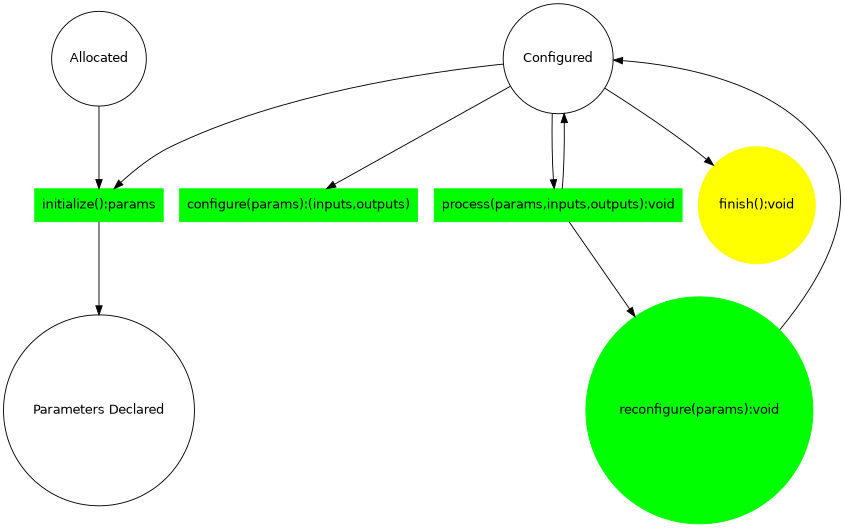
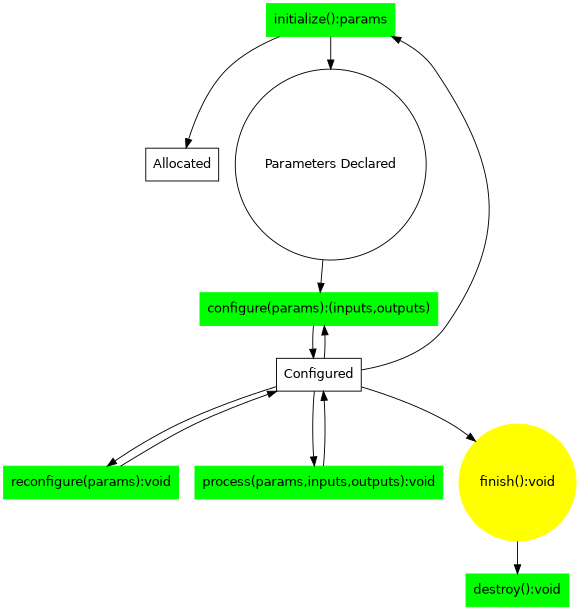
node "Allocated": shape circle -> box
node "Configured": shape circle -> box
edge "Allocated" -> "initialize():params": reversed
edge "process(params,inputs,outputs):void" -> "reconfigure(params):void": now "Configured" -> "reconfigure(params):void"
edge "Parameters Declared" -> "configure(params):(inputs,outputs)": added
edge "configure(params):(inputs,outputs)" -> "Configured": added
node "reconfigure(params):void": shape circle -> box
node "destroy():void": added
